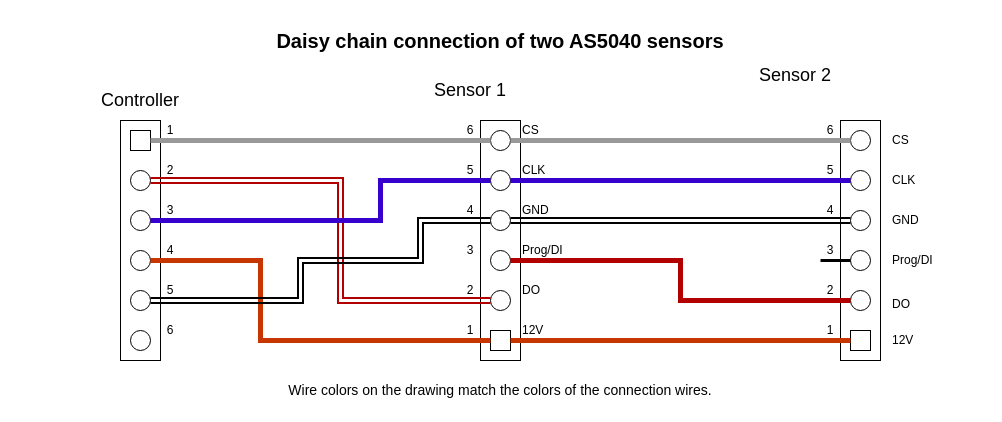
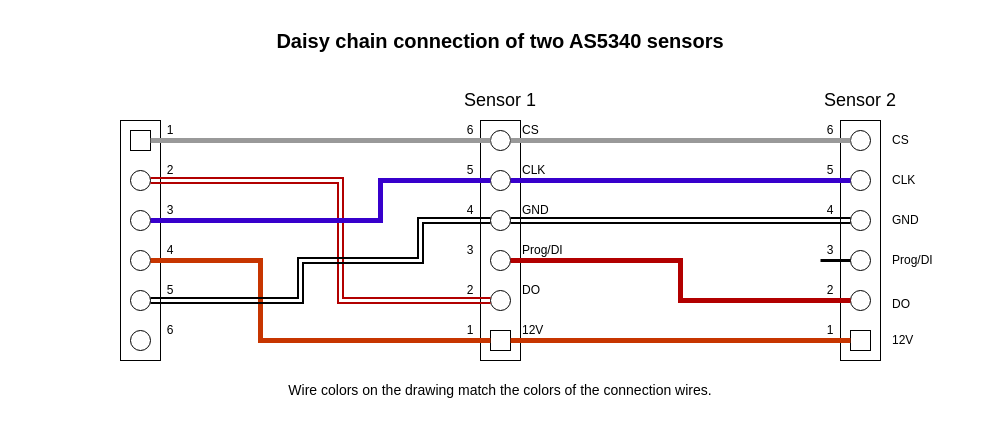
node "Daisy chain connection of two AS5040 sensors": label "Daisy chain connection of two AS5040 sensors" -> "Daisy chain connection of two AS5340 sensors"
node "Sensor 2": moved (796, 76) -> (861, 101)
node "Sensor 1": moved (471, 91) -> (501, 101)
node "Controller": removed
